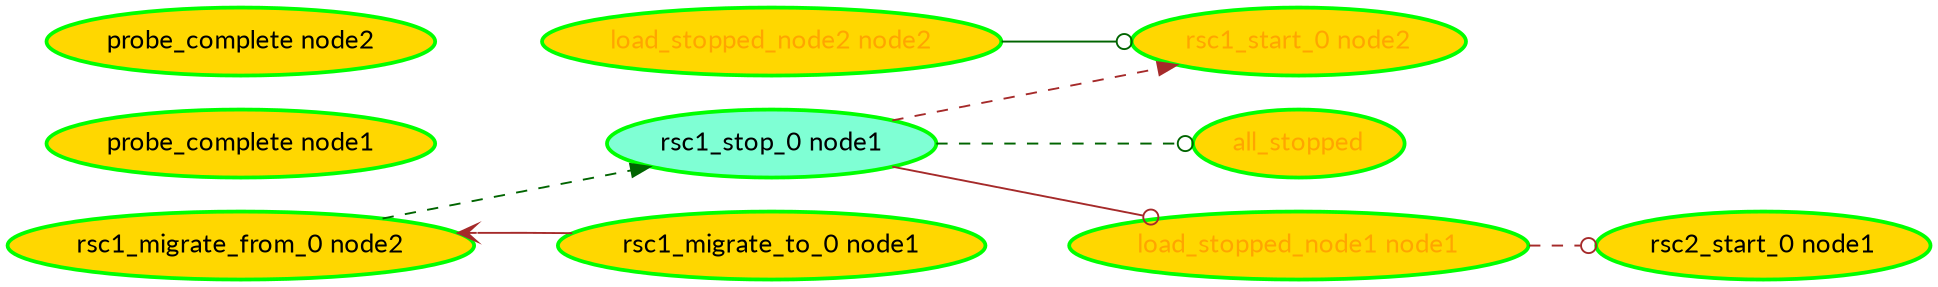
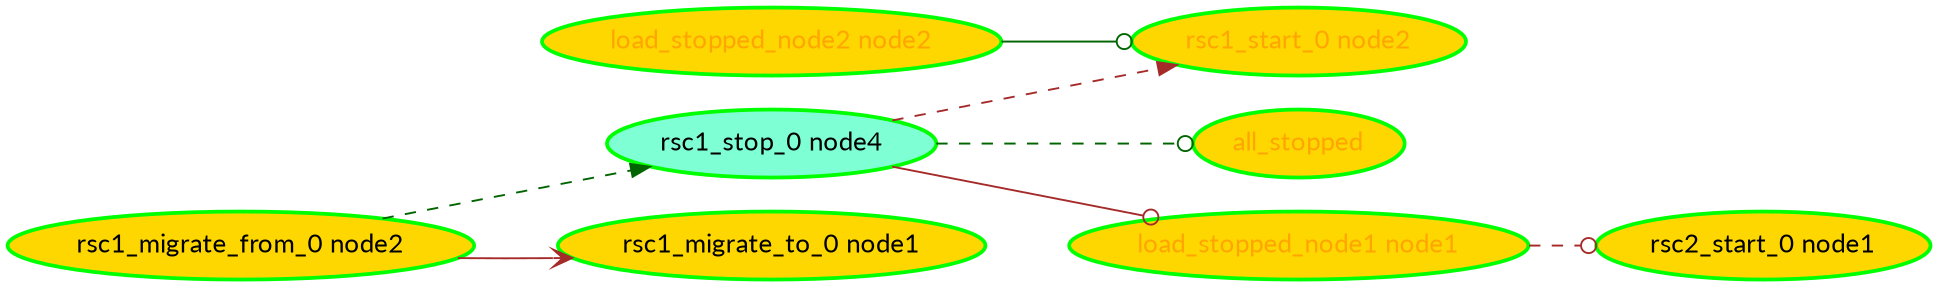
node "probe_complete node2": removed
node "probe_complete node1": removed
node "rsc1_stop_0 node1": label "rsc1_stop_0 node1" -> "rsc1_stop_0 node4"
edge "rsc1_migrate_to_0 node1" -> "rsc1_migrate_from_0 node2": reversed
